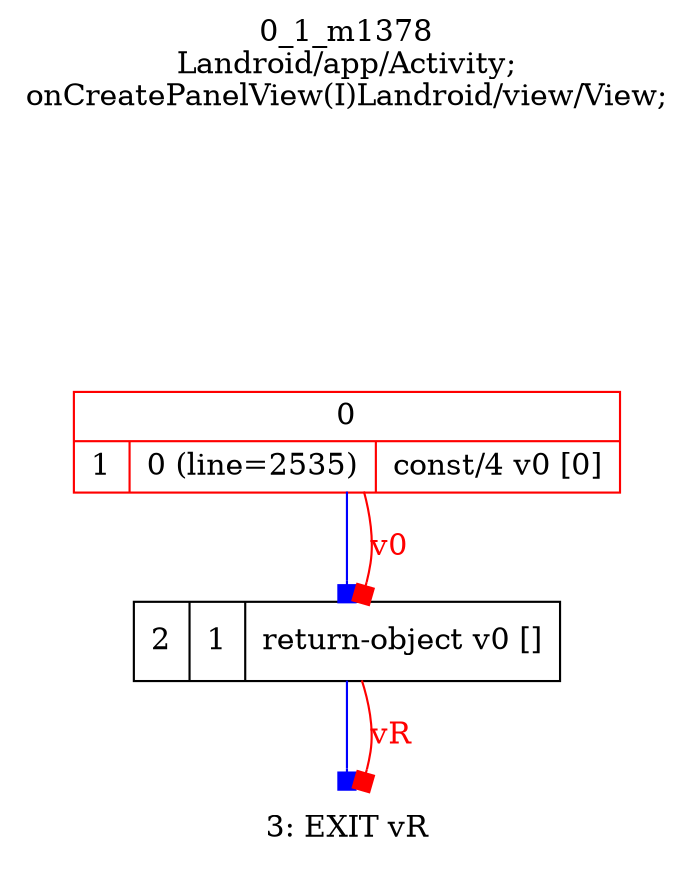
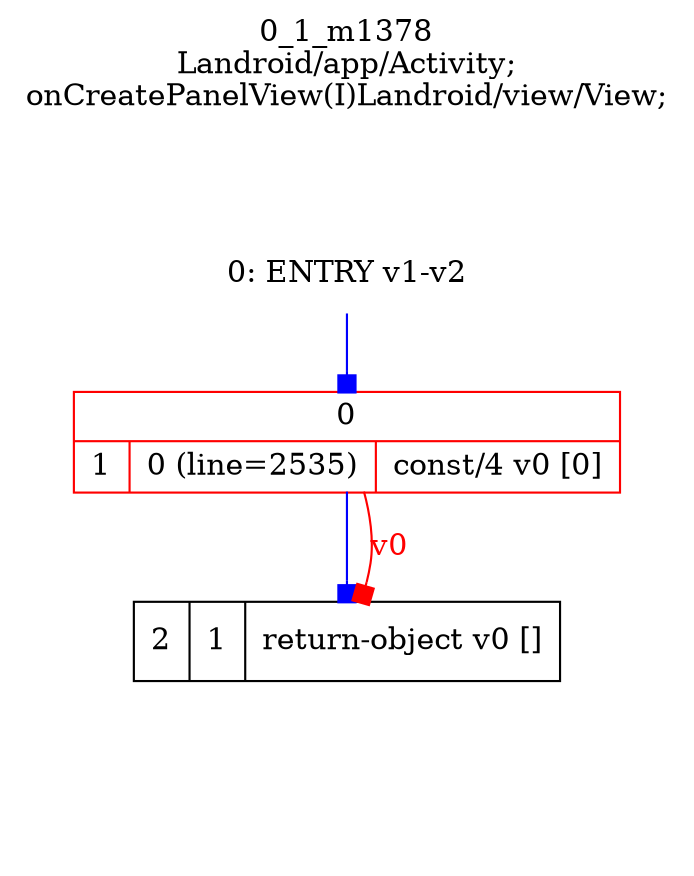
node "0: ENTRY v1-v2": added
node "3: EXIT vR": removed
